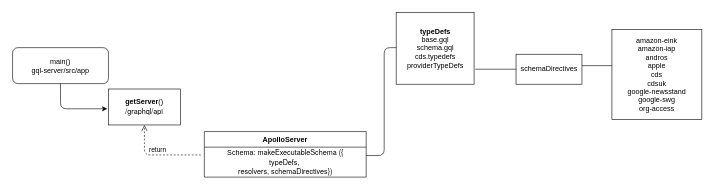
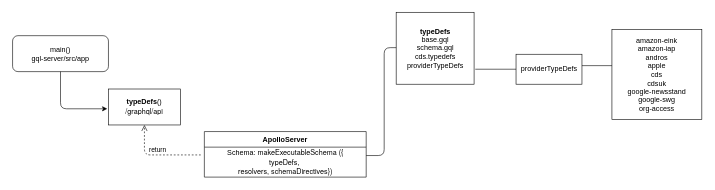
node "main() gql-server/src/app": moved (60, 66) -> (60, 54)
node "schemaDirectives": label "schemaDirectives" -> "providerTypeDefs"
node "getServer() /graphql/api": label "getServer() /graphql/api" -> "typeDefs() /graphql/api"
